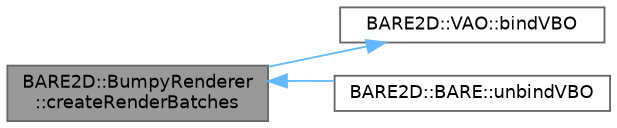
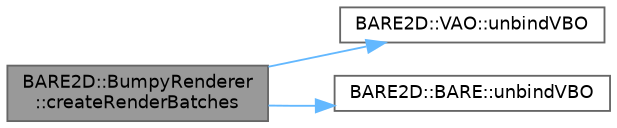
node "BARE2D::VAO::bindVBO": label "BARE2D::VAO::bindVBO" -> "BARE2D::VAO::unbindVBO"
edge "BARE2D::BARE::unbindVBO" -> "BARE2D::BumpyRenderer ::createRenderBatches": reversed
